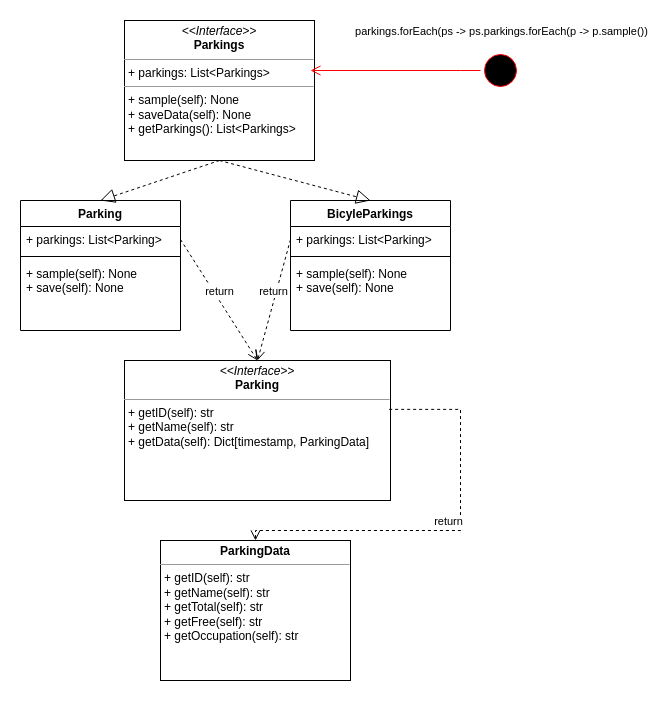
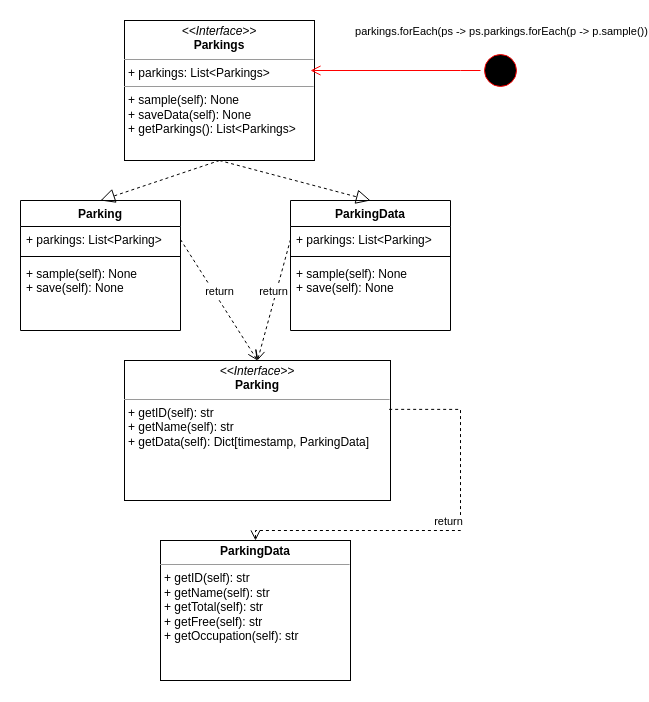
node "BicyleParkings": label "BicyleParkings" -> "ParkingData"
